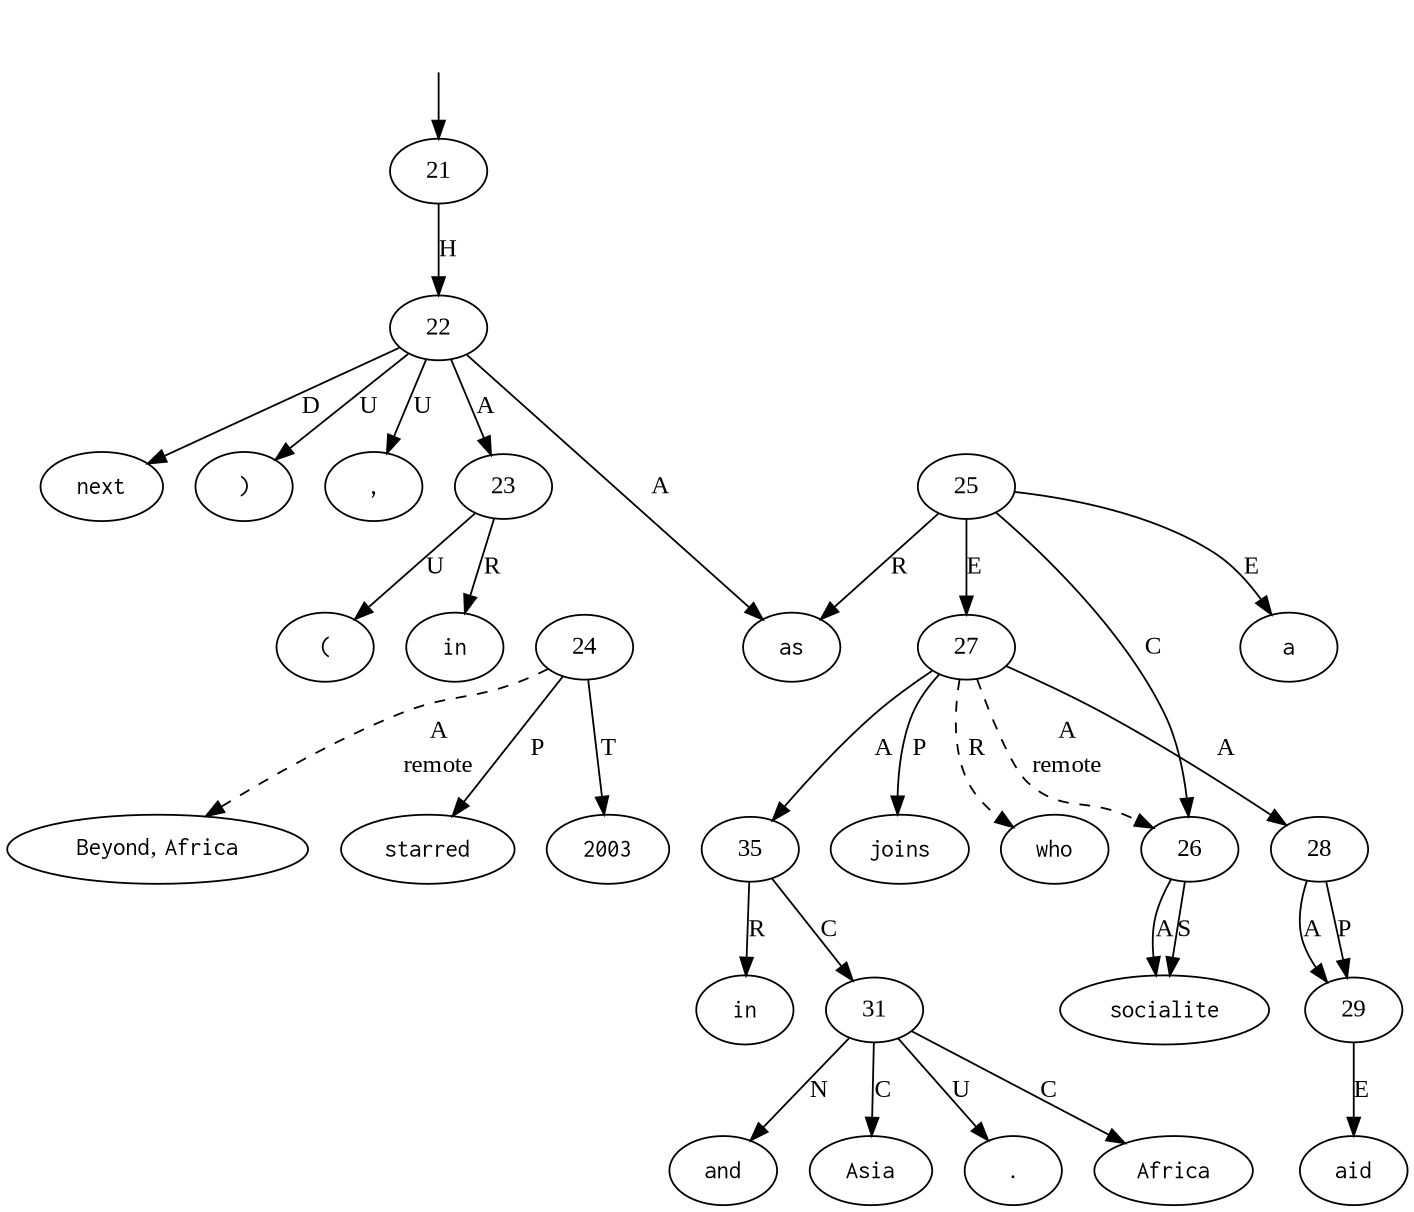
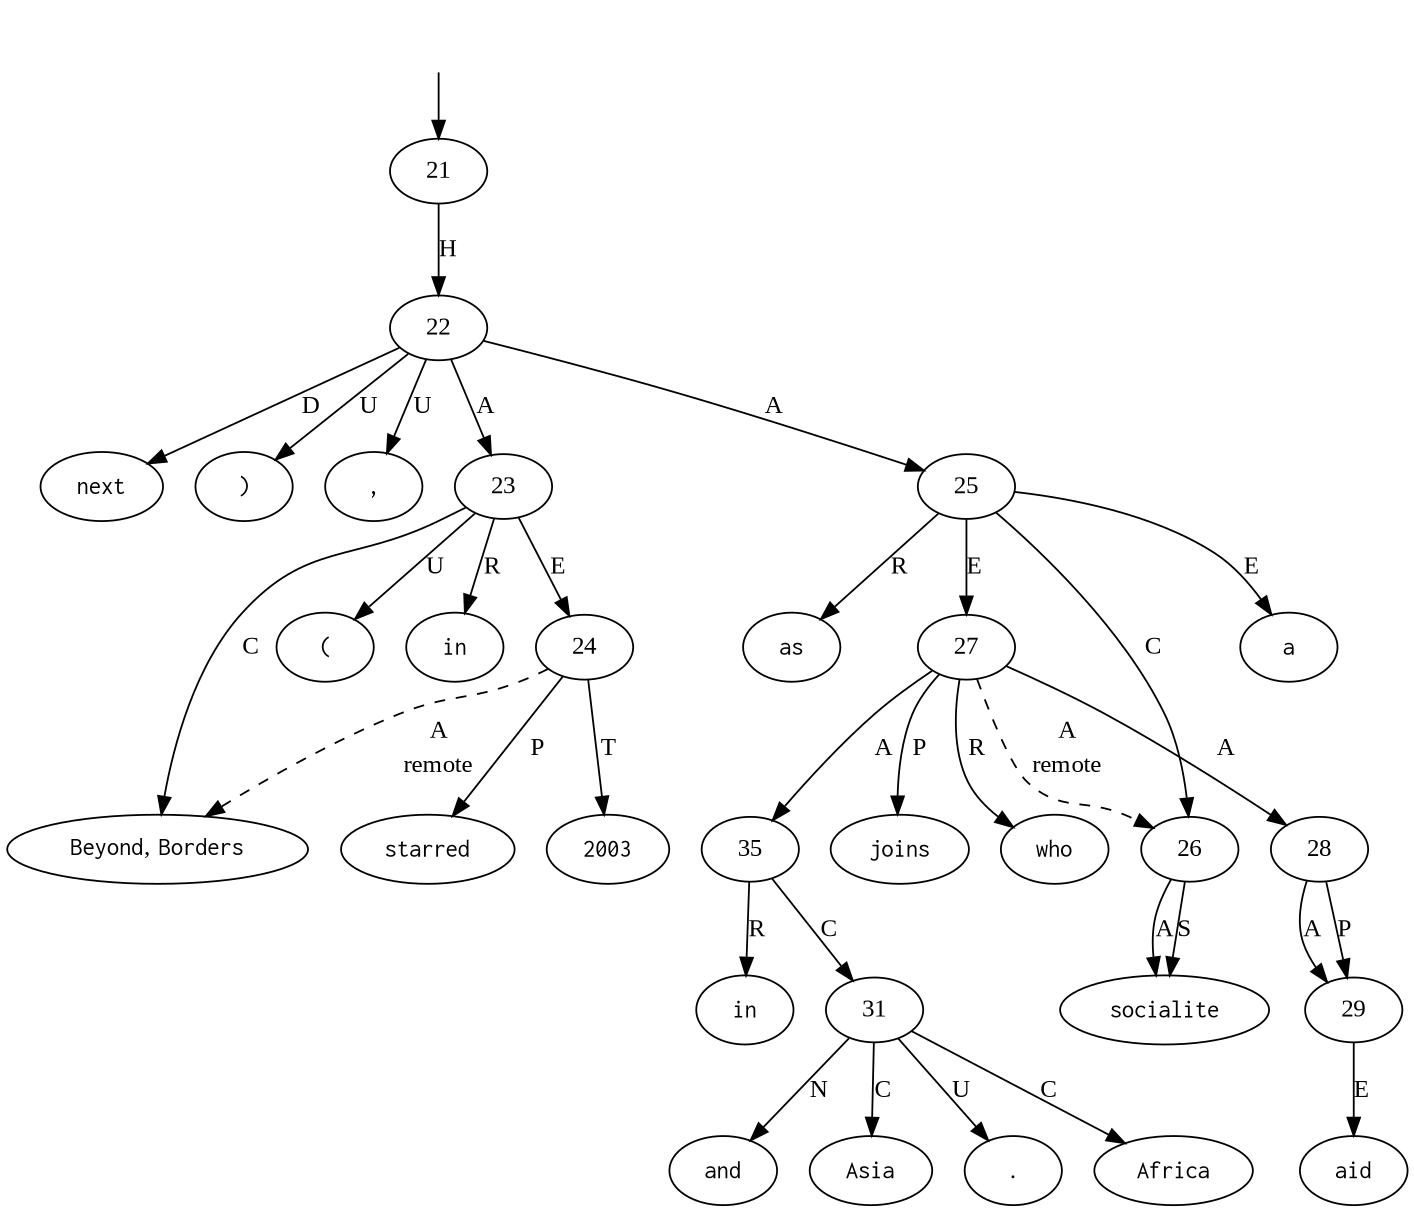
edge "22" -> "as": now "22" -> "25"
edge "23" -> "24": added, label "E"
edge "23" -> "Beyond": added, label "C"
edge "27" -> "who": style dashed -> solid
node "Beyond": text "Africa" -> "Borders"
